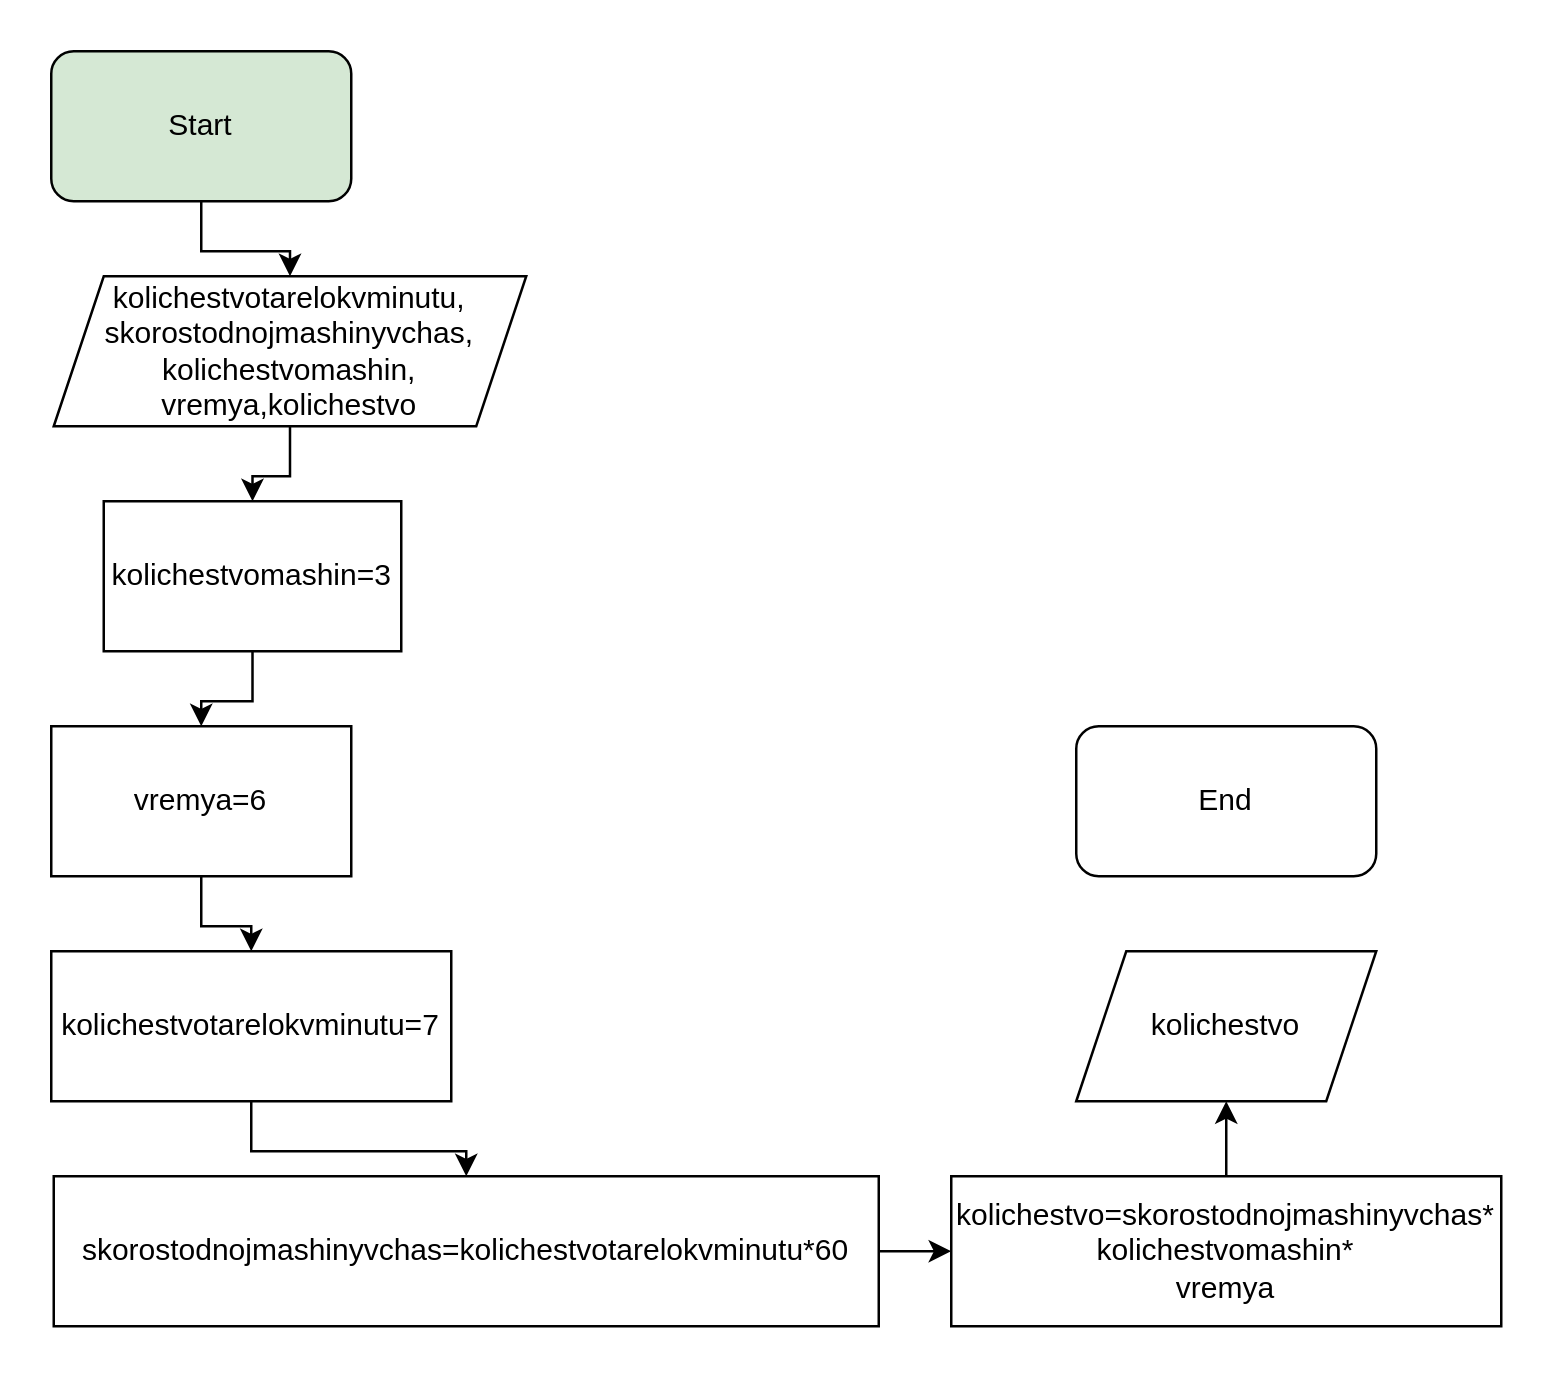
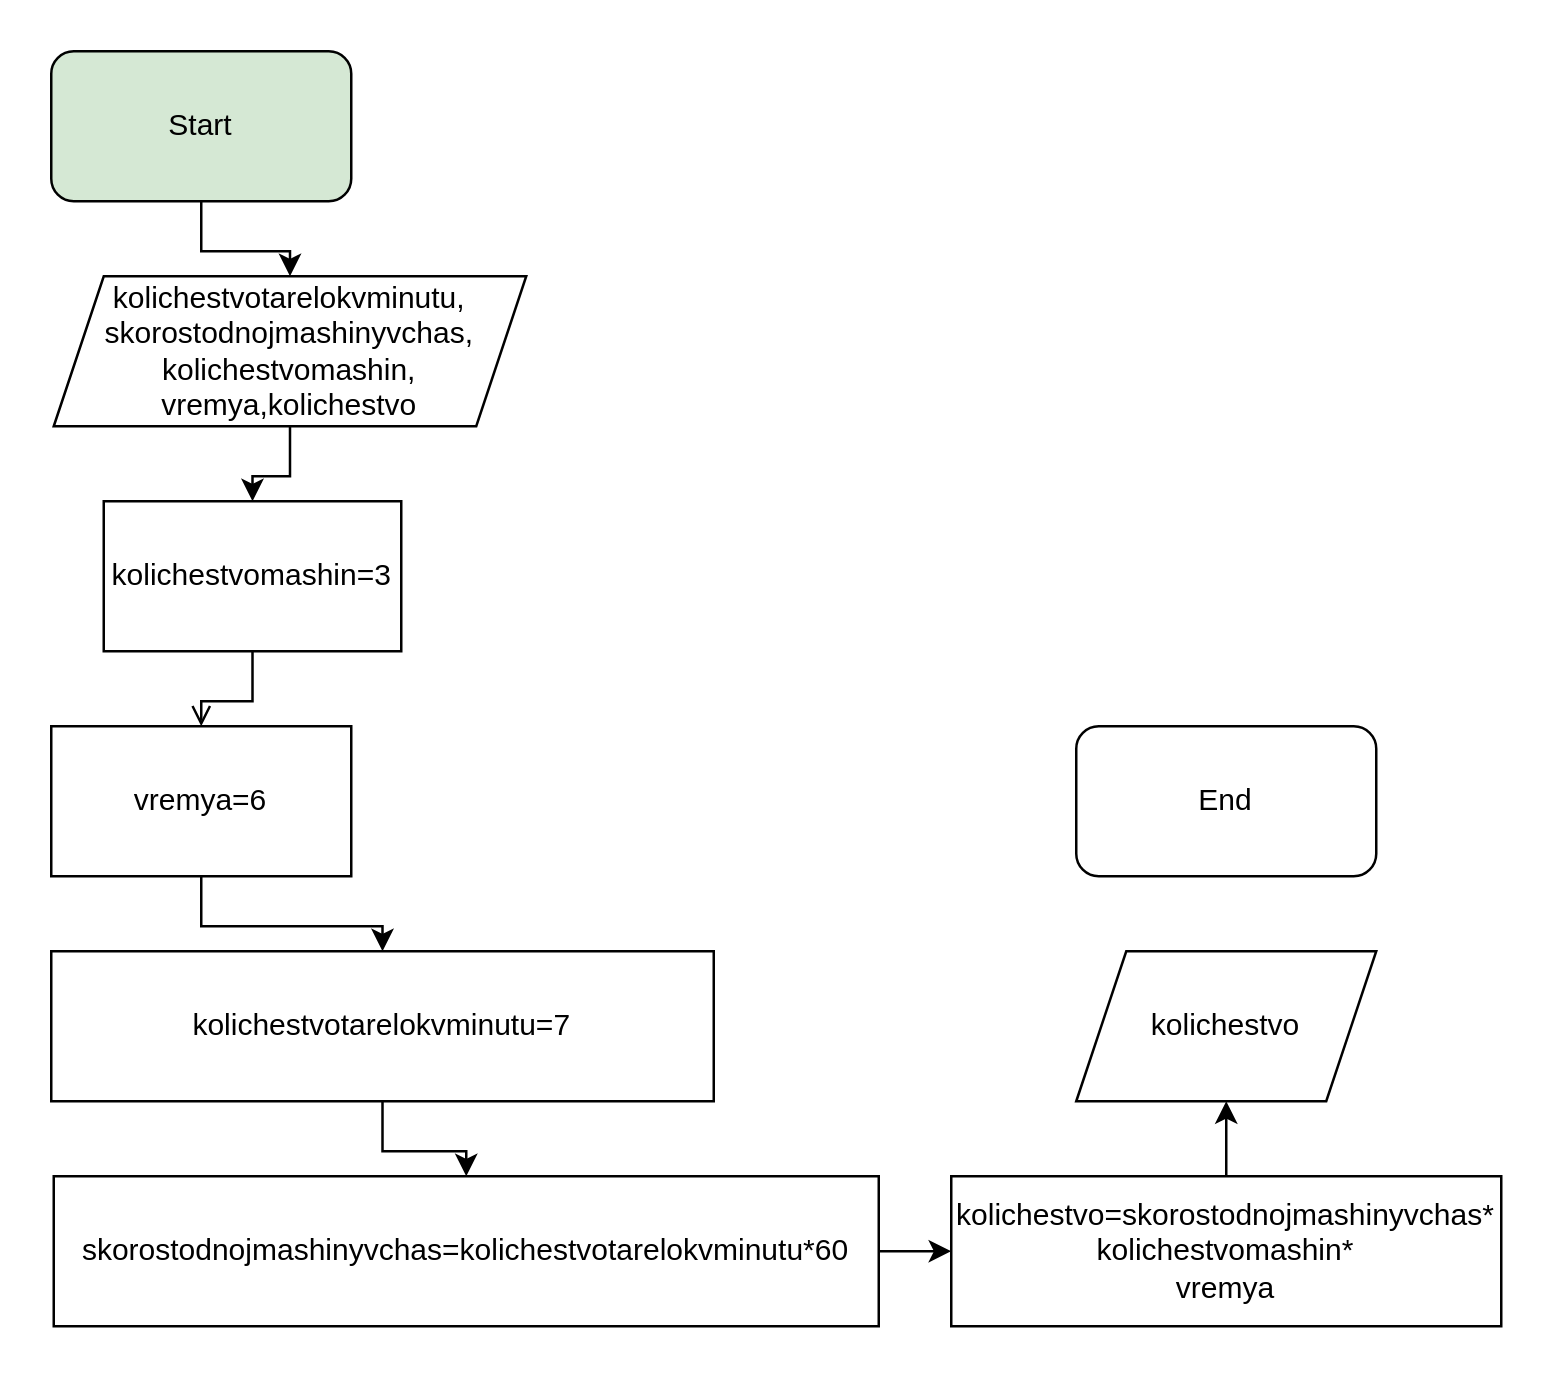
edge "kolichestvomashin=3" -> "vremya=6": arrowhead classic -> open
node "kolichestvotarelokvminutu=7": size 400x150 -> 663x150
